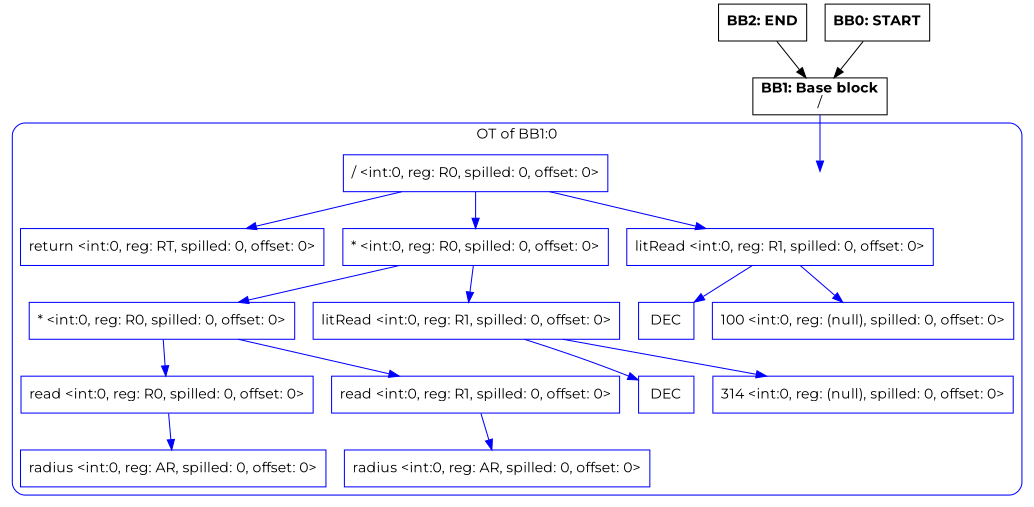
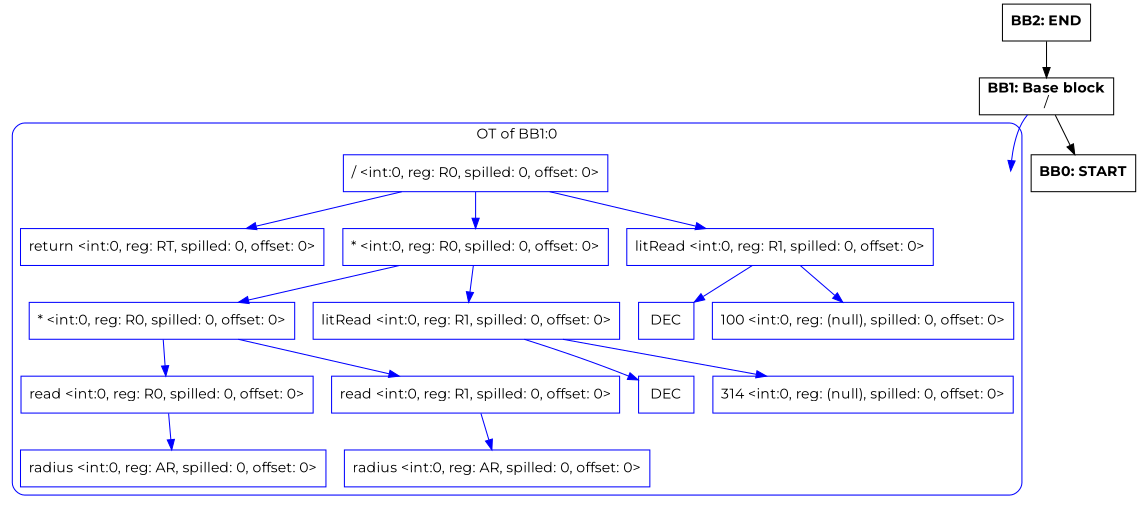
edge "BB0: START" -> "BB1: Base block": reversed
